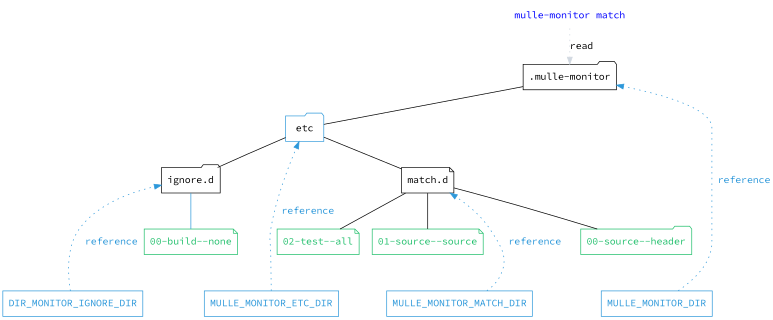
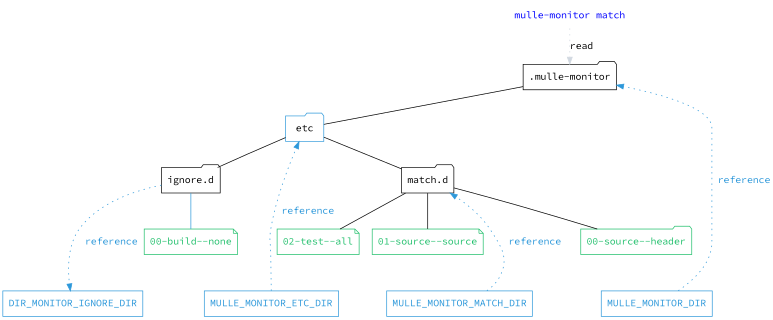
node "match.d": shape note -> folder
edge "DIR_MONITOR_IGNORE_DIR" -> "ignore.d": reversed
